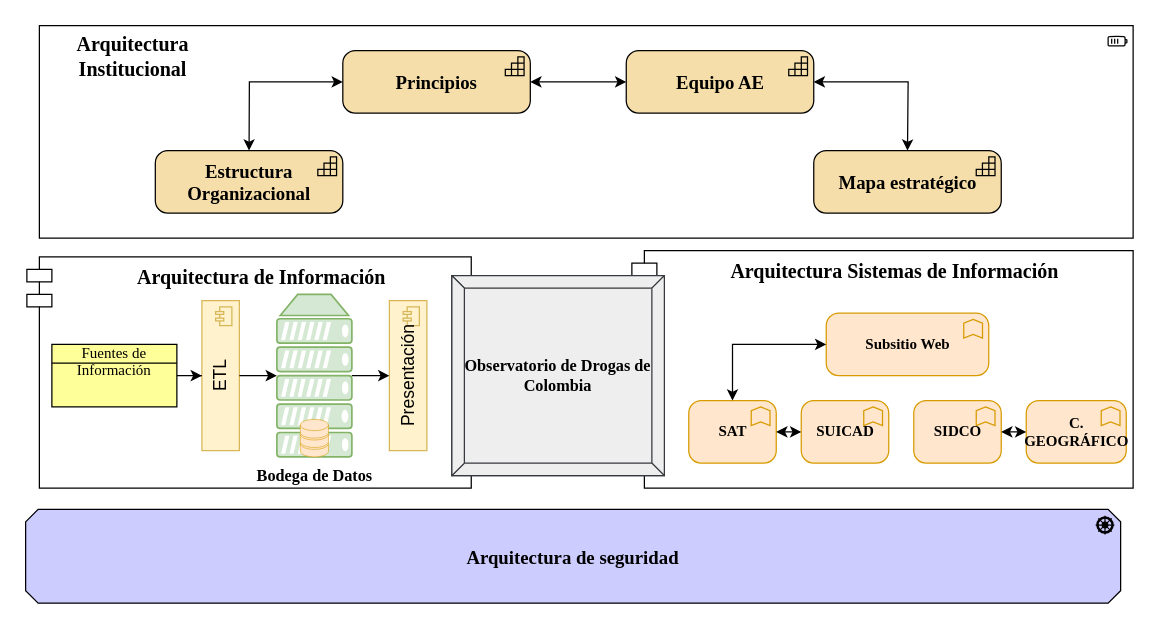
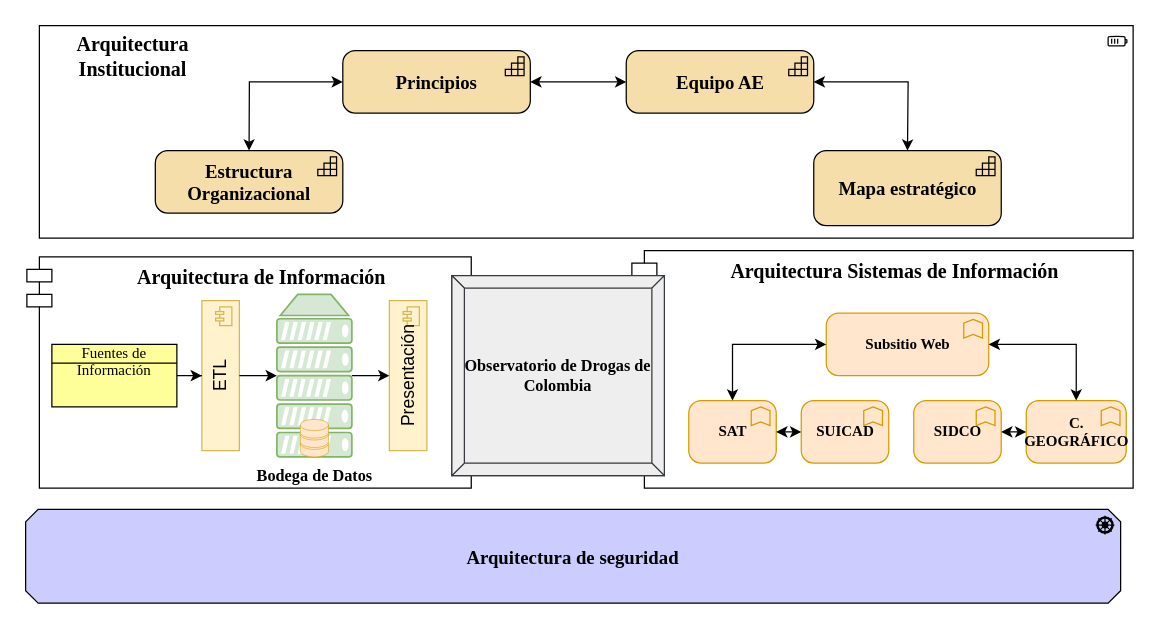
node "Mapa estratégico": size 188x63 -> 188x75
edge "Subsitio Web" -- "C. GEOGRÁFICO": added
